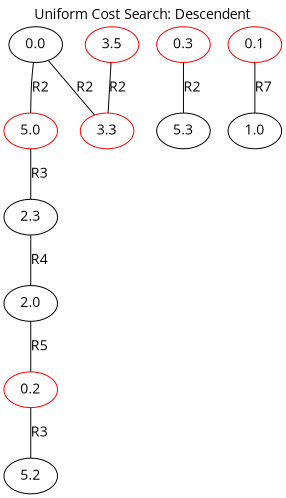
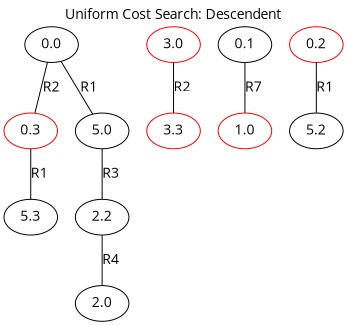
node "3.5": label "3.5" -> "3.0"
node "0.1": color red -> black
edge "0.0" -- "5.0": label "R2" -> "R1"
edge "0.0" -- "3.3": now "0.0" -- "0.3"
edge "0.3" -- "5.3": label "R2" -> "R1"
node "5.0": color red -> black
node "1.0": color black -> red
node "2.3": label "2.3" -> "2.2"
edge "2.0" -- "0.2": removed, label "R5"
edge "0.2" -- "5.2": label "R3" -> "R1"
